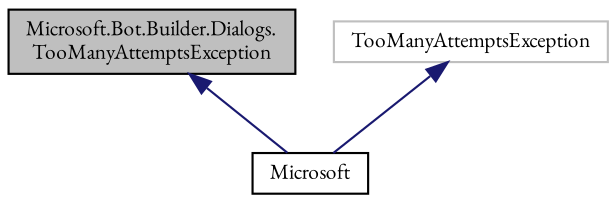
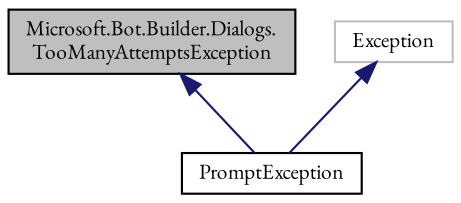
node "TooManyAttemptsException": label "TooManyAttemptsException" -> "Exception"
node "Microsoft": label "Microsoft" -> "PromptException"
